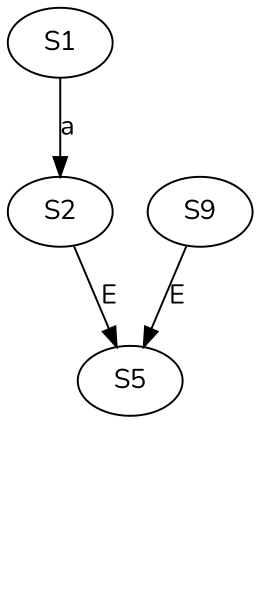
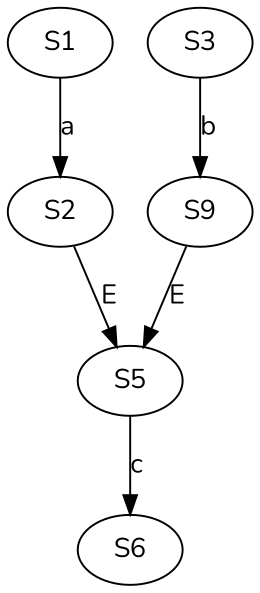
node "S3": added
node "S6": added
